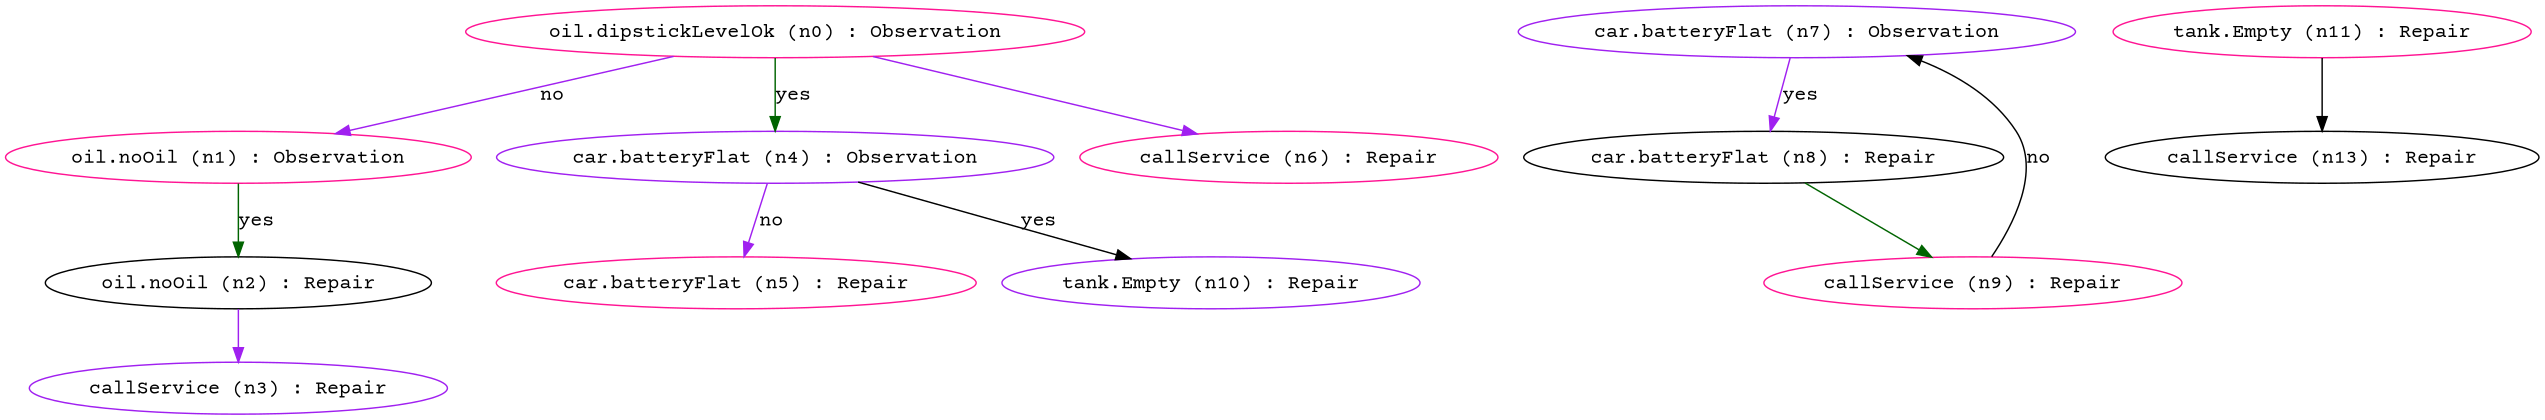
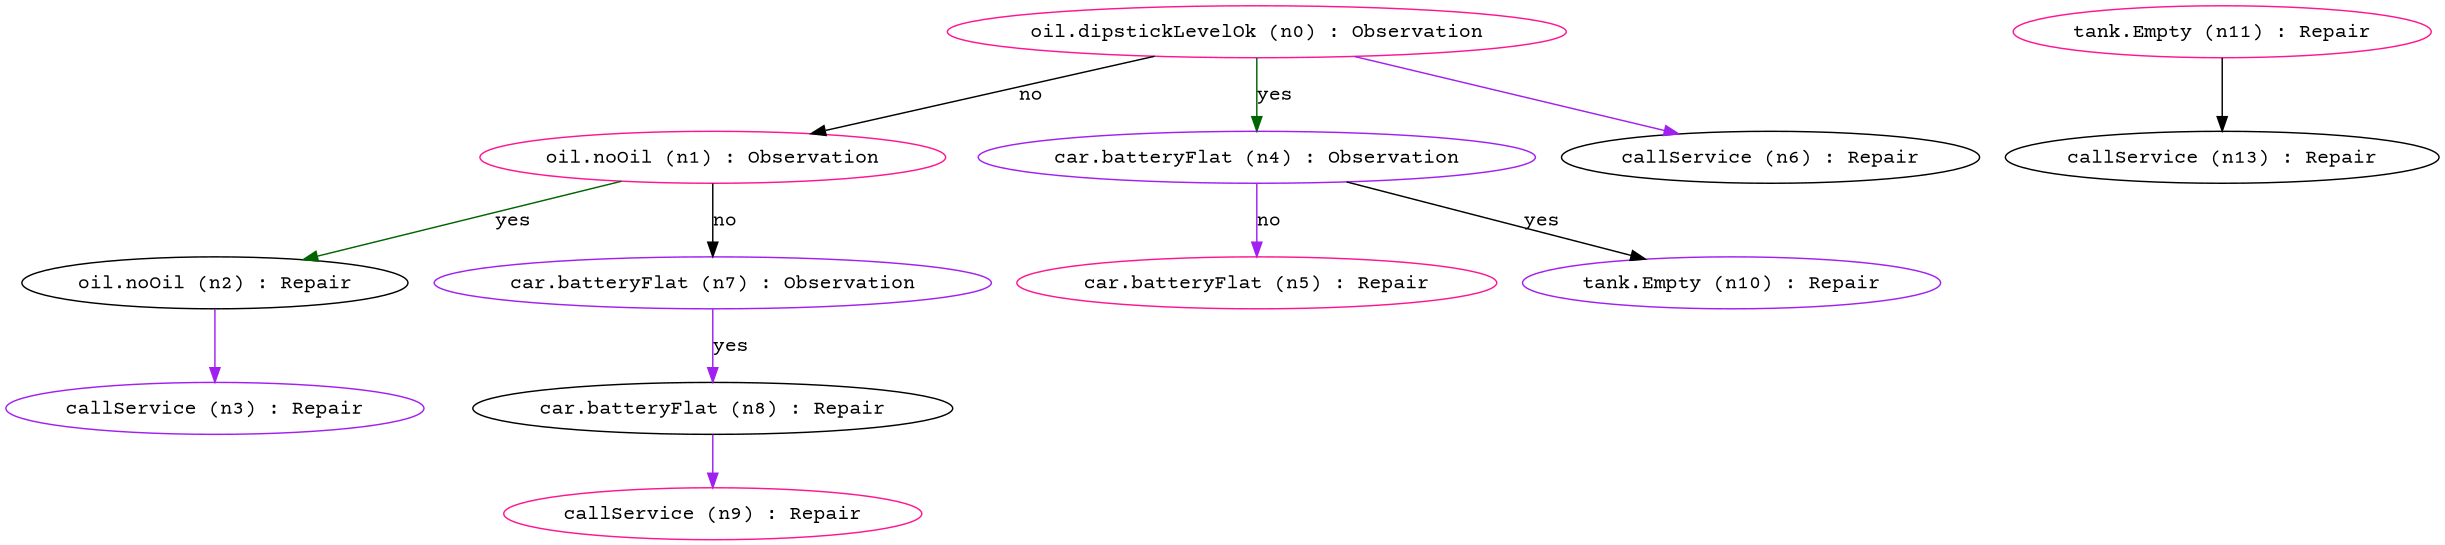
edge "oil.dipstickLevelOk (n0) : Observation" -> "oil.noOil (n1) : Observation": color purple -> black
edge "callService (n9) : Repair" -> "car.batteryFlat (n7) : Observation": now "oil.noOil (n1) : Observation" -> "car.batteryFlat (n7) : Observation"
node "callService (n6) : Repair": color deeppink -> black
edge "car.batteryFlat (n8) : Repair" -> "callService (n9) : Repair": color darkgreen -> purple
